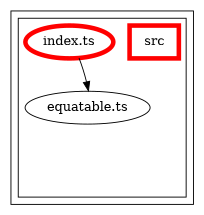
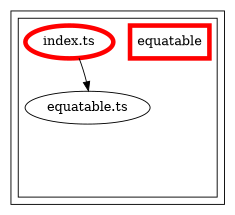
node "src": label "src" -> "equatable"
